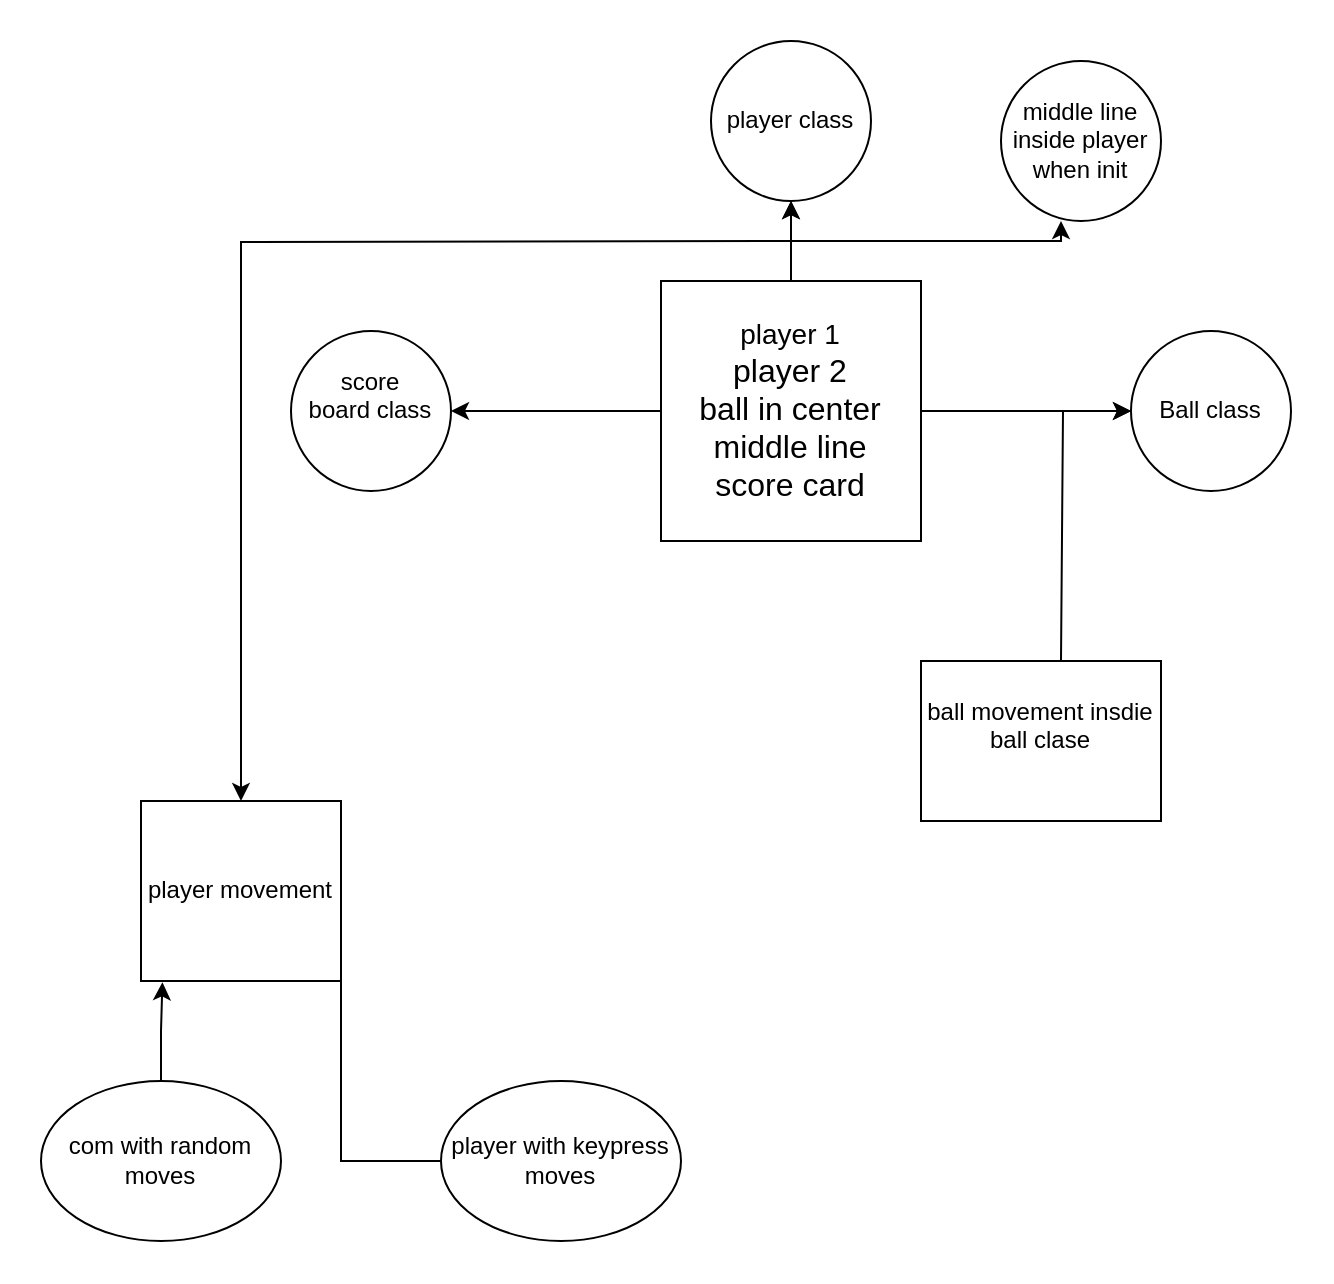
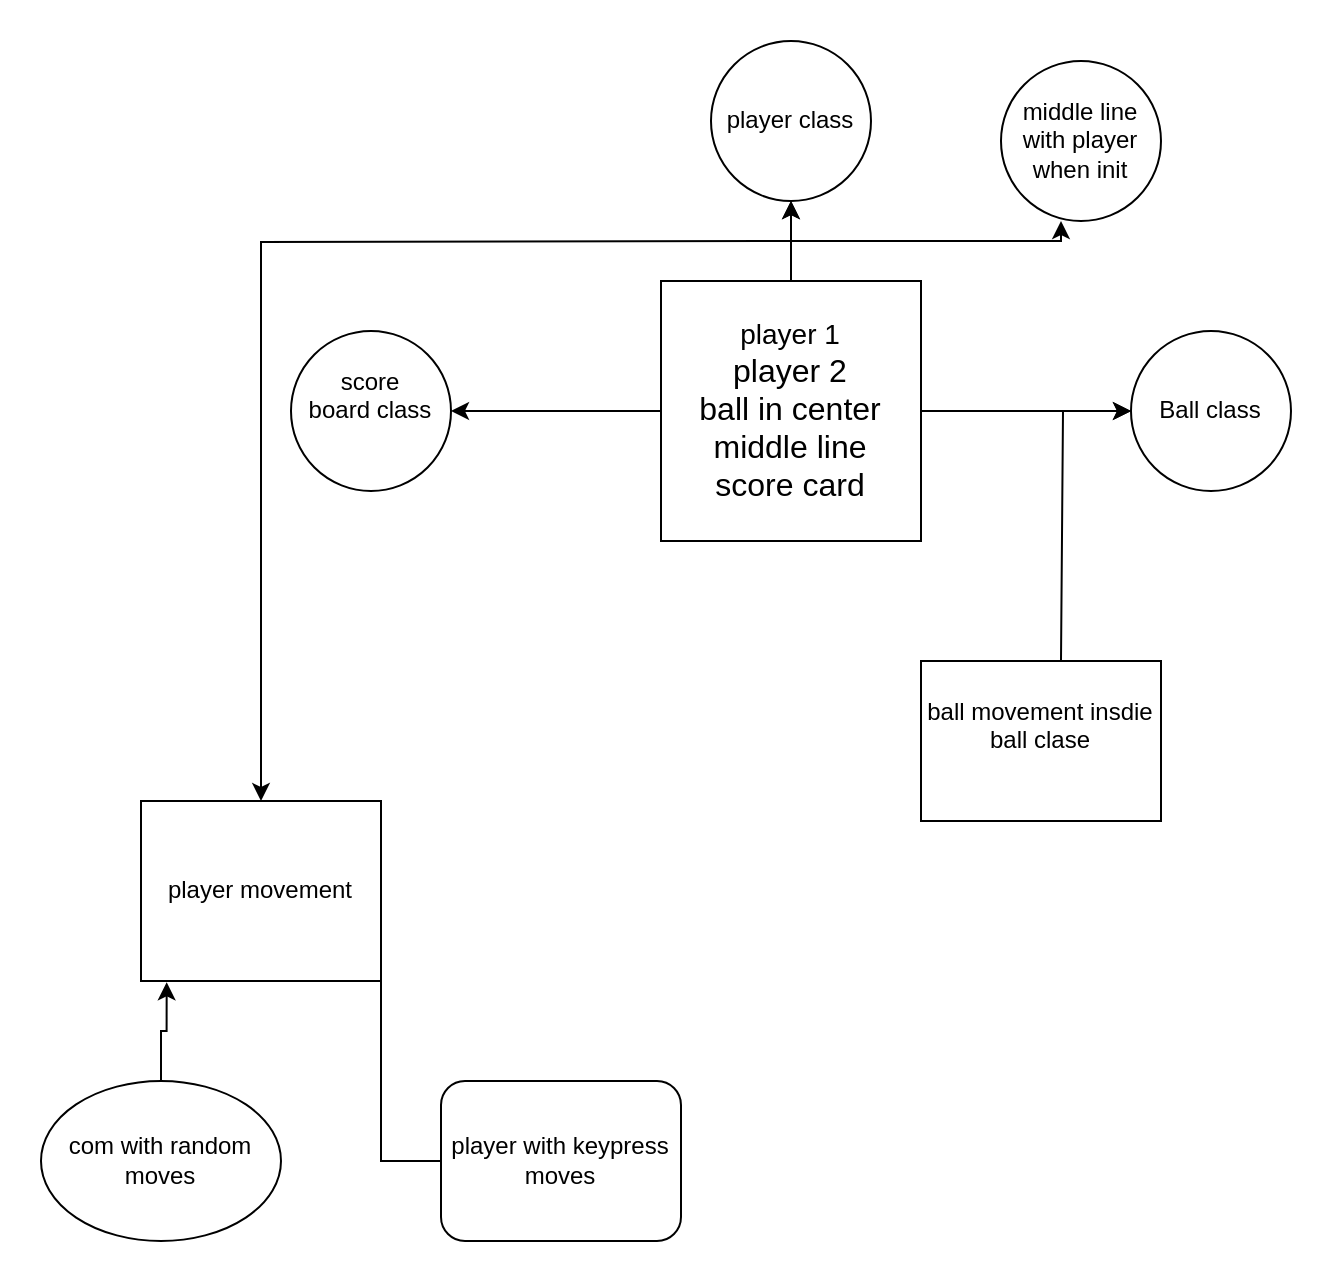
node "middle line inside player when init": label "middle line inside player when init" -> "middle line with player when init"
node "player movement": size 200x180 -> 240x180
node "player with keypress moves": shape ellipse -> rounded rectangle
